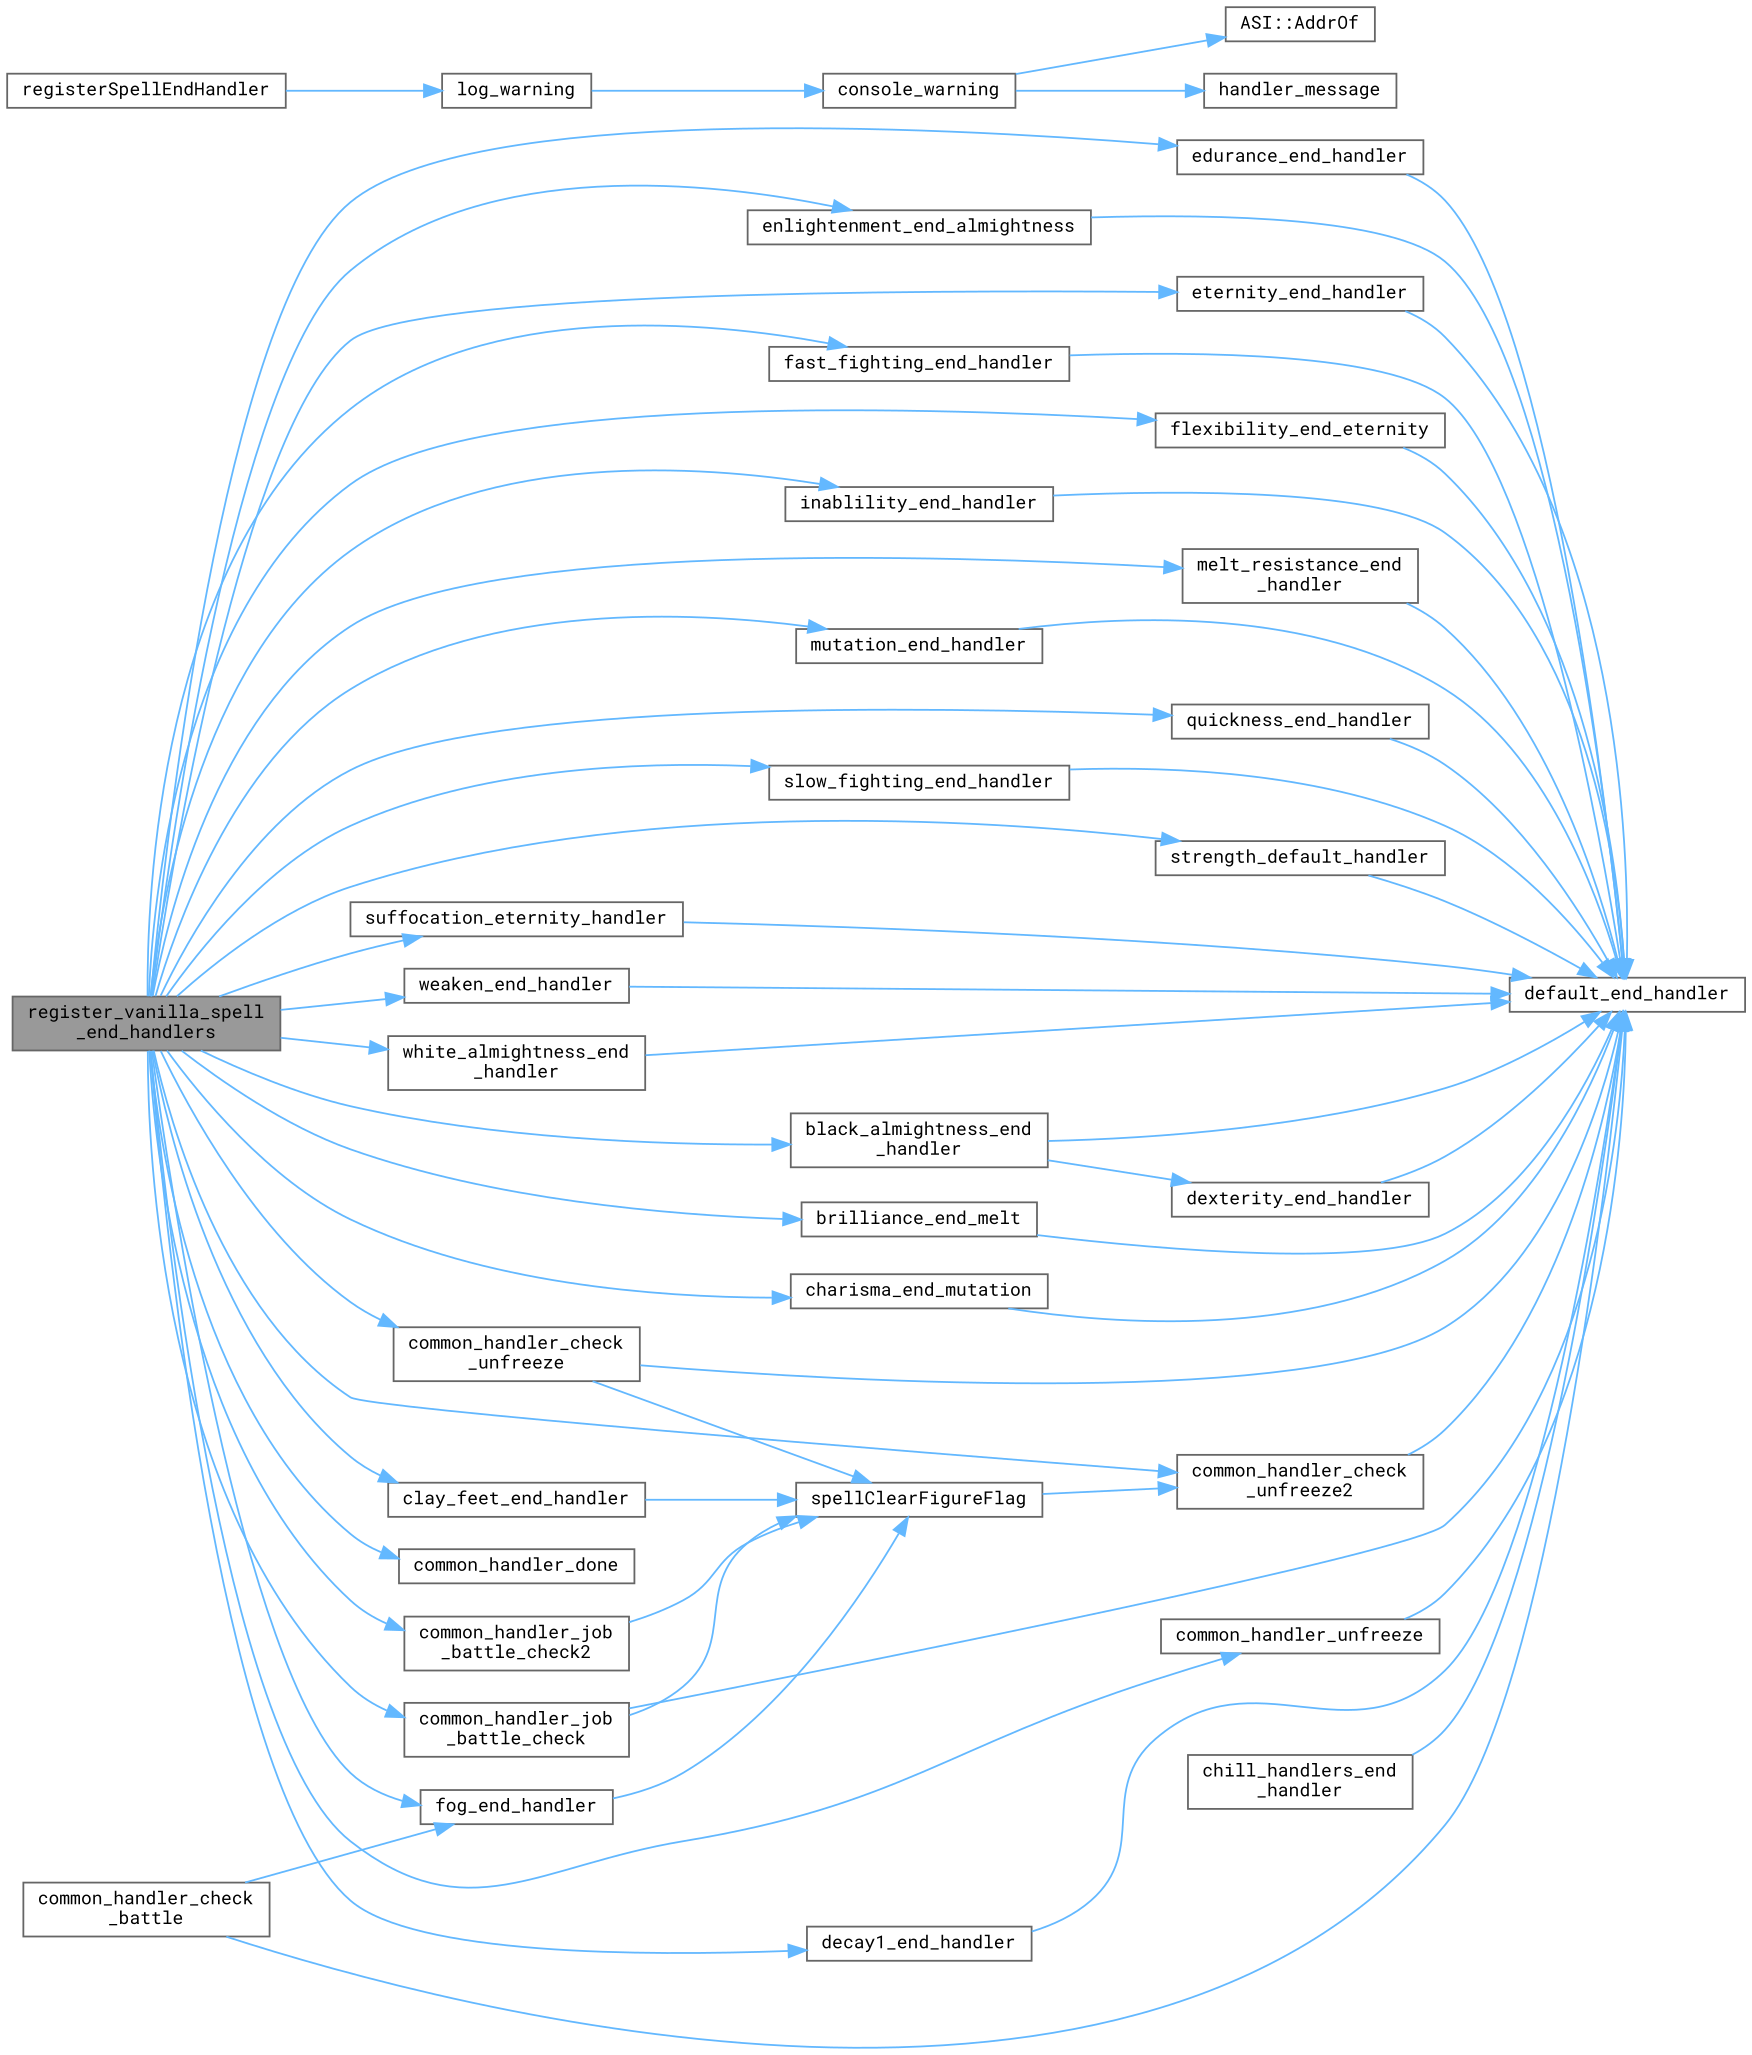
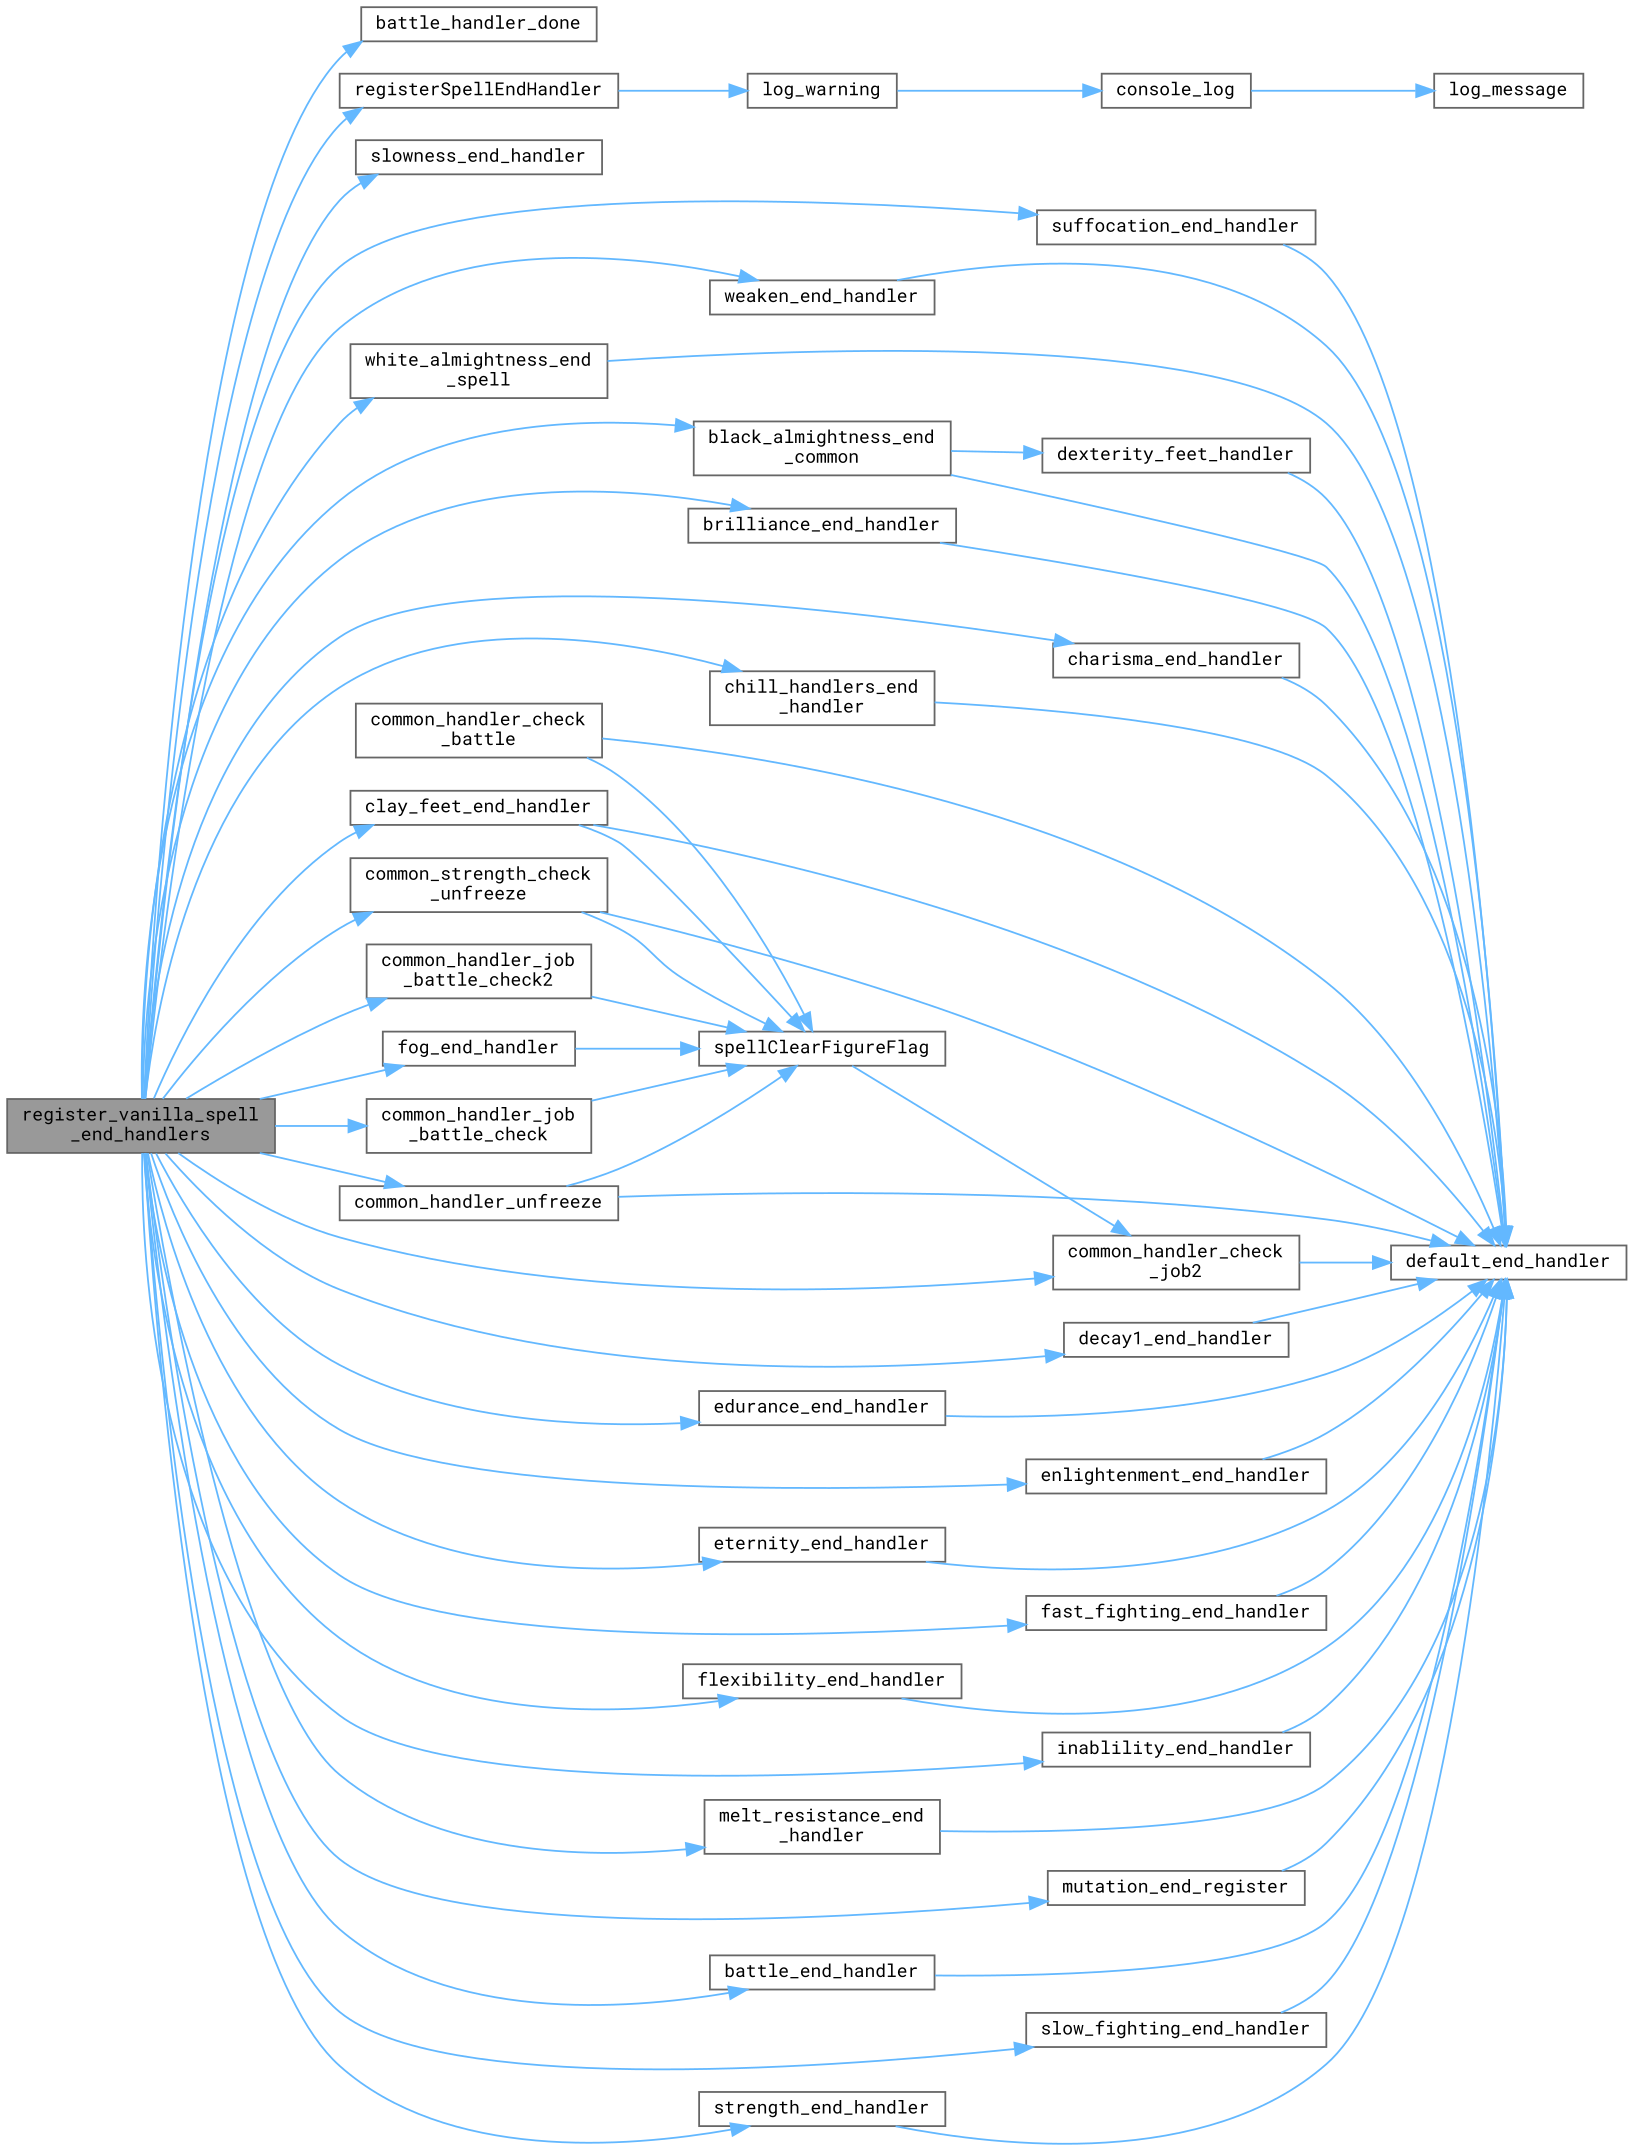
node "ASI::AddrOf": removed
node "console_warning": label "console_warning" -> "console_log"
node "handler_message": label "handler_message" -> "log_message"
node "slowness_end_handler": added
node "enlightenment_end_almightness": label "enlightenment_end_almightness" -> "enlightenment_end_handler"
node "flexibility_end_eternity": label "flexibility_end_eternity" -> "flexibility_end_handler"
edge "register_vanilla_spell _end_handlers" -> "registerSpellEndHandler": added
node "mutation_end_handler": label "mutation_end_handler" -> "mutation_end_register"
edge "register_vanilla_spell _end_handlers" -> "chill_handlers_end _handler": added
node "quickness_end_handler": label "quickness_end_handler" -> "battle_end_handler"
node "strength_default_handler": label "strength_default_handler" -> "strength_end_handler"
node "suffocation_eternity_handler": label "suffocation_eternity_handler" -> "suffocation_end_handler"
node "white_almightness_end _handler": label "white_almightness_end _handler" -> "white_almightness_end _spell"
edge "common_handler_unfreeze" -> "spellClearFigureFlag": added
node "black_almightness_end _handler": label "black_almightness_end _handler" -> "black_almightness_end _common"
node "dexterity_end_handler": label "dexterity_end_handler" -> "dexterity_feet_handler"
node "brilliance_end_melt": label "brilliance_end_melt" -> "brilliance_end_handler"
node "charisma_end_mutation": label "charisma_end_mutation" -> "charisma_end_handler"
node "common_handler_check _unfreeze": label "common_handler_check _unfreeze" -> "common_strength_check _unfreeze"
node "common_handler_check _unfreeze2": label "common_handler_check _unfreeze2" -> "common_handler_check _job2"
node "common_handler_done": label "common_handler_done" -> "battle_handler_done"
edge "common_handler_job _battle_check" -> "default_end_handler": now "clay_feet_end_handler" -> "default_end_handler"
edge "common_handler_check _battle" -> "fog_end_handler": now "common_handler_check _battle" -> "spellClearFigureFlag"
